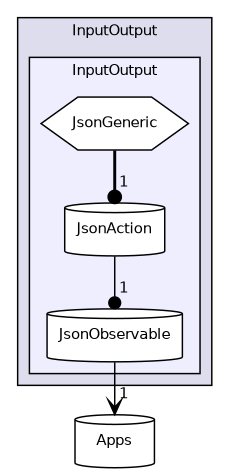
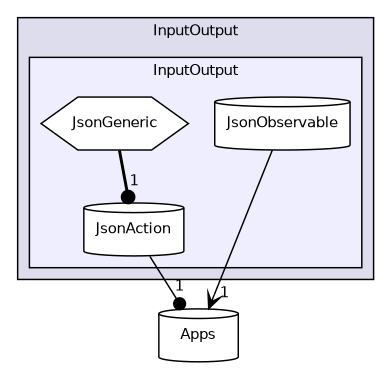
edge "JsonAction" -> "JsonObservable": now "JsonAction" -> "Apps"
